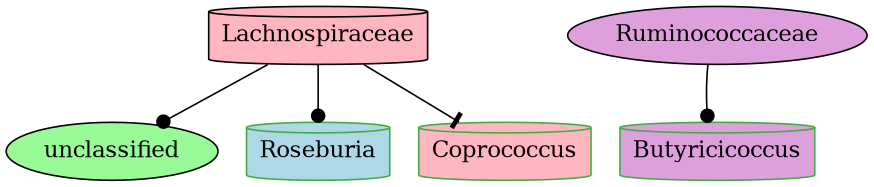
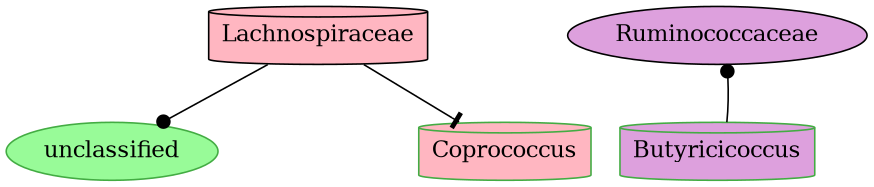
edge "Ruminococcaceae" -> "Butyricicoccus": reversed
node "unclassified": color black -> #43ac43
node "Roseburia": removed
